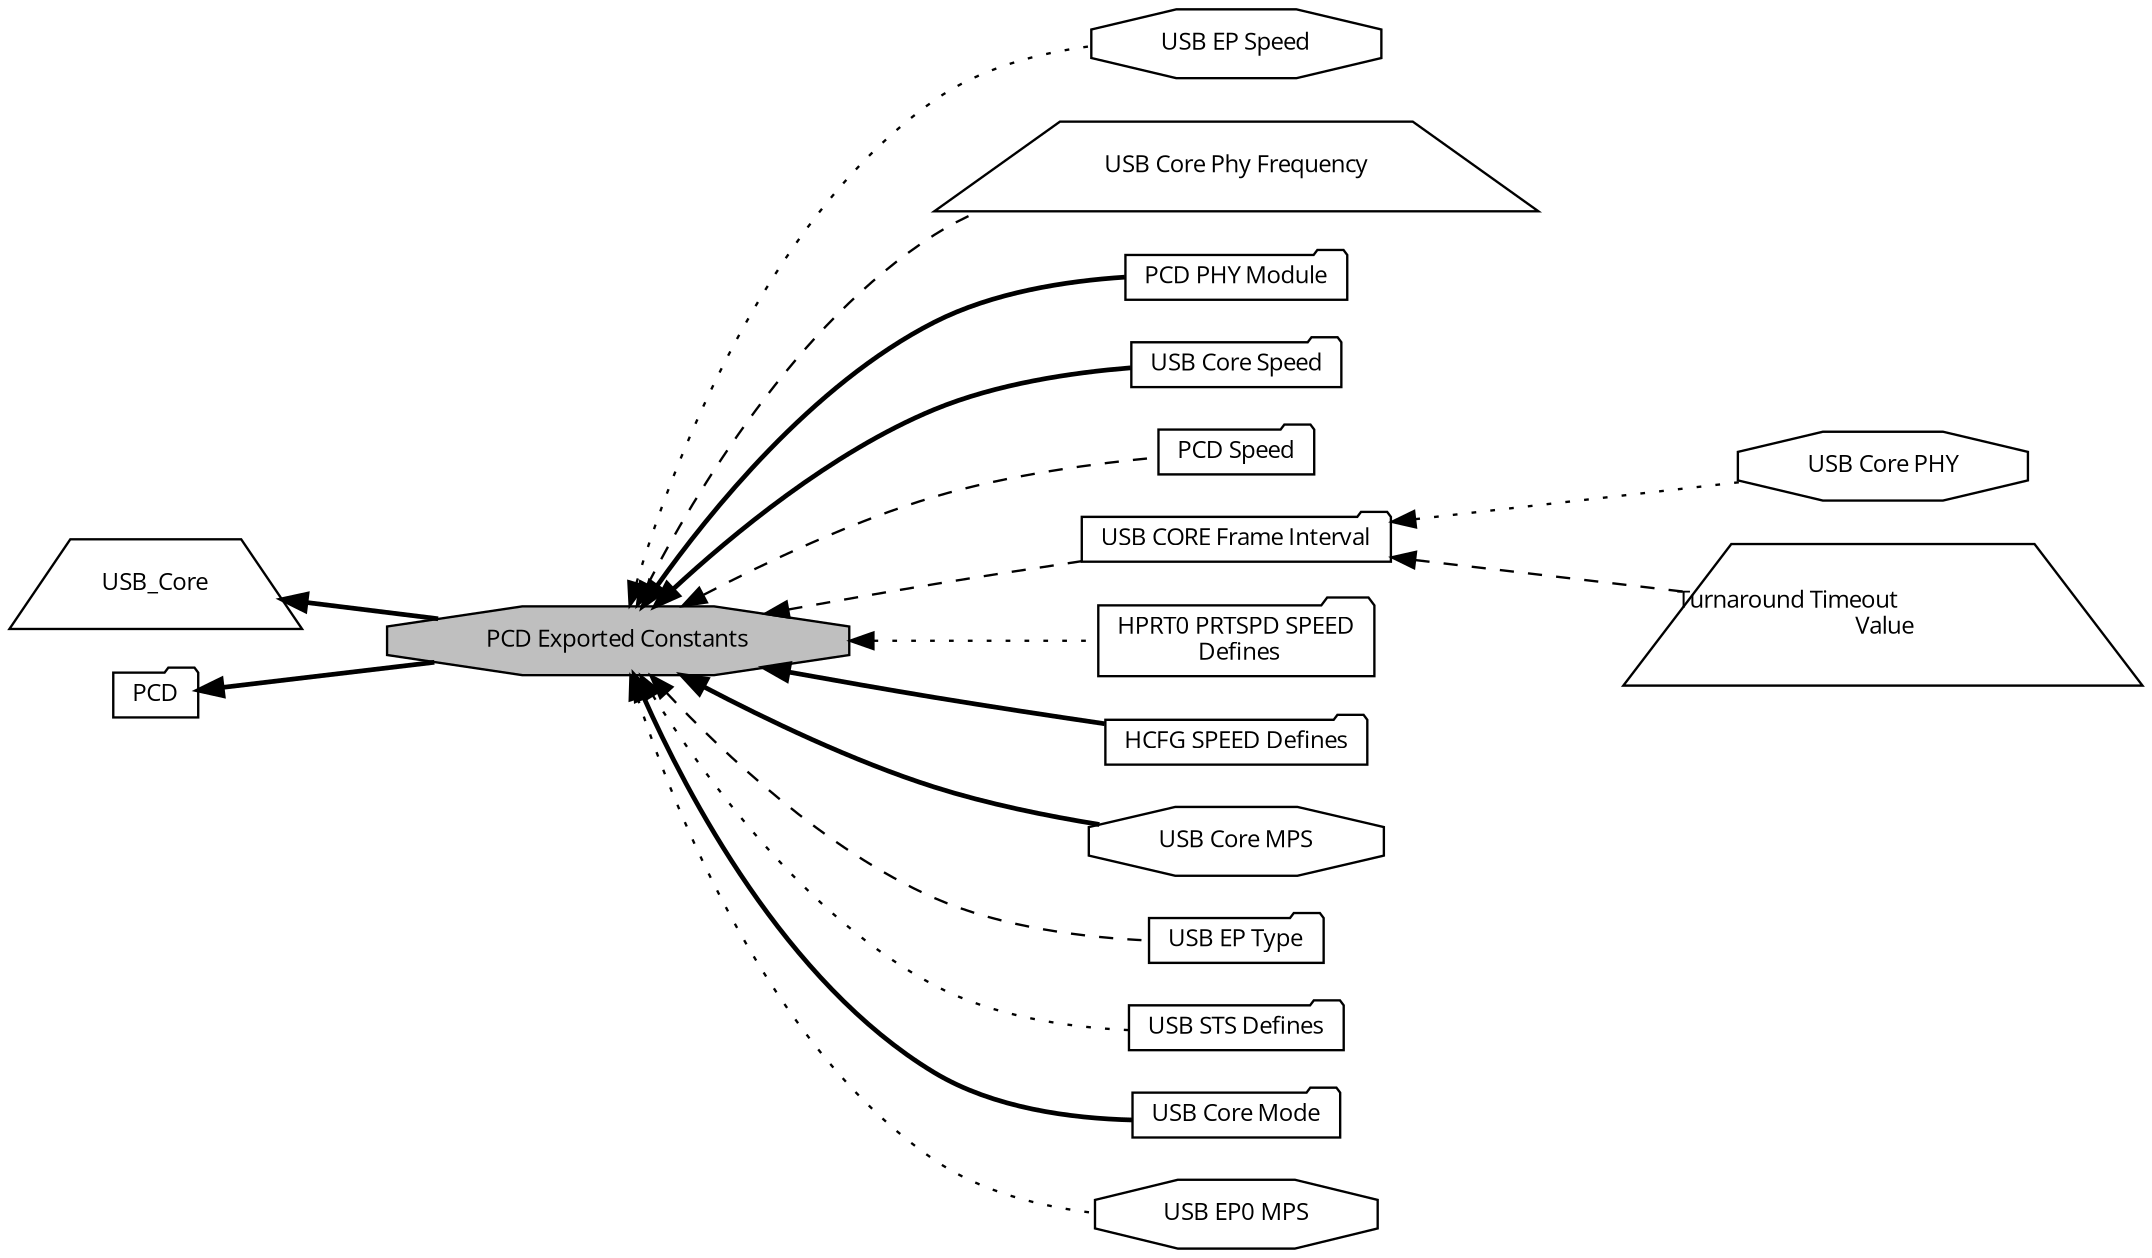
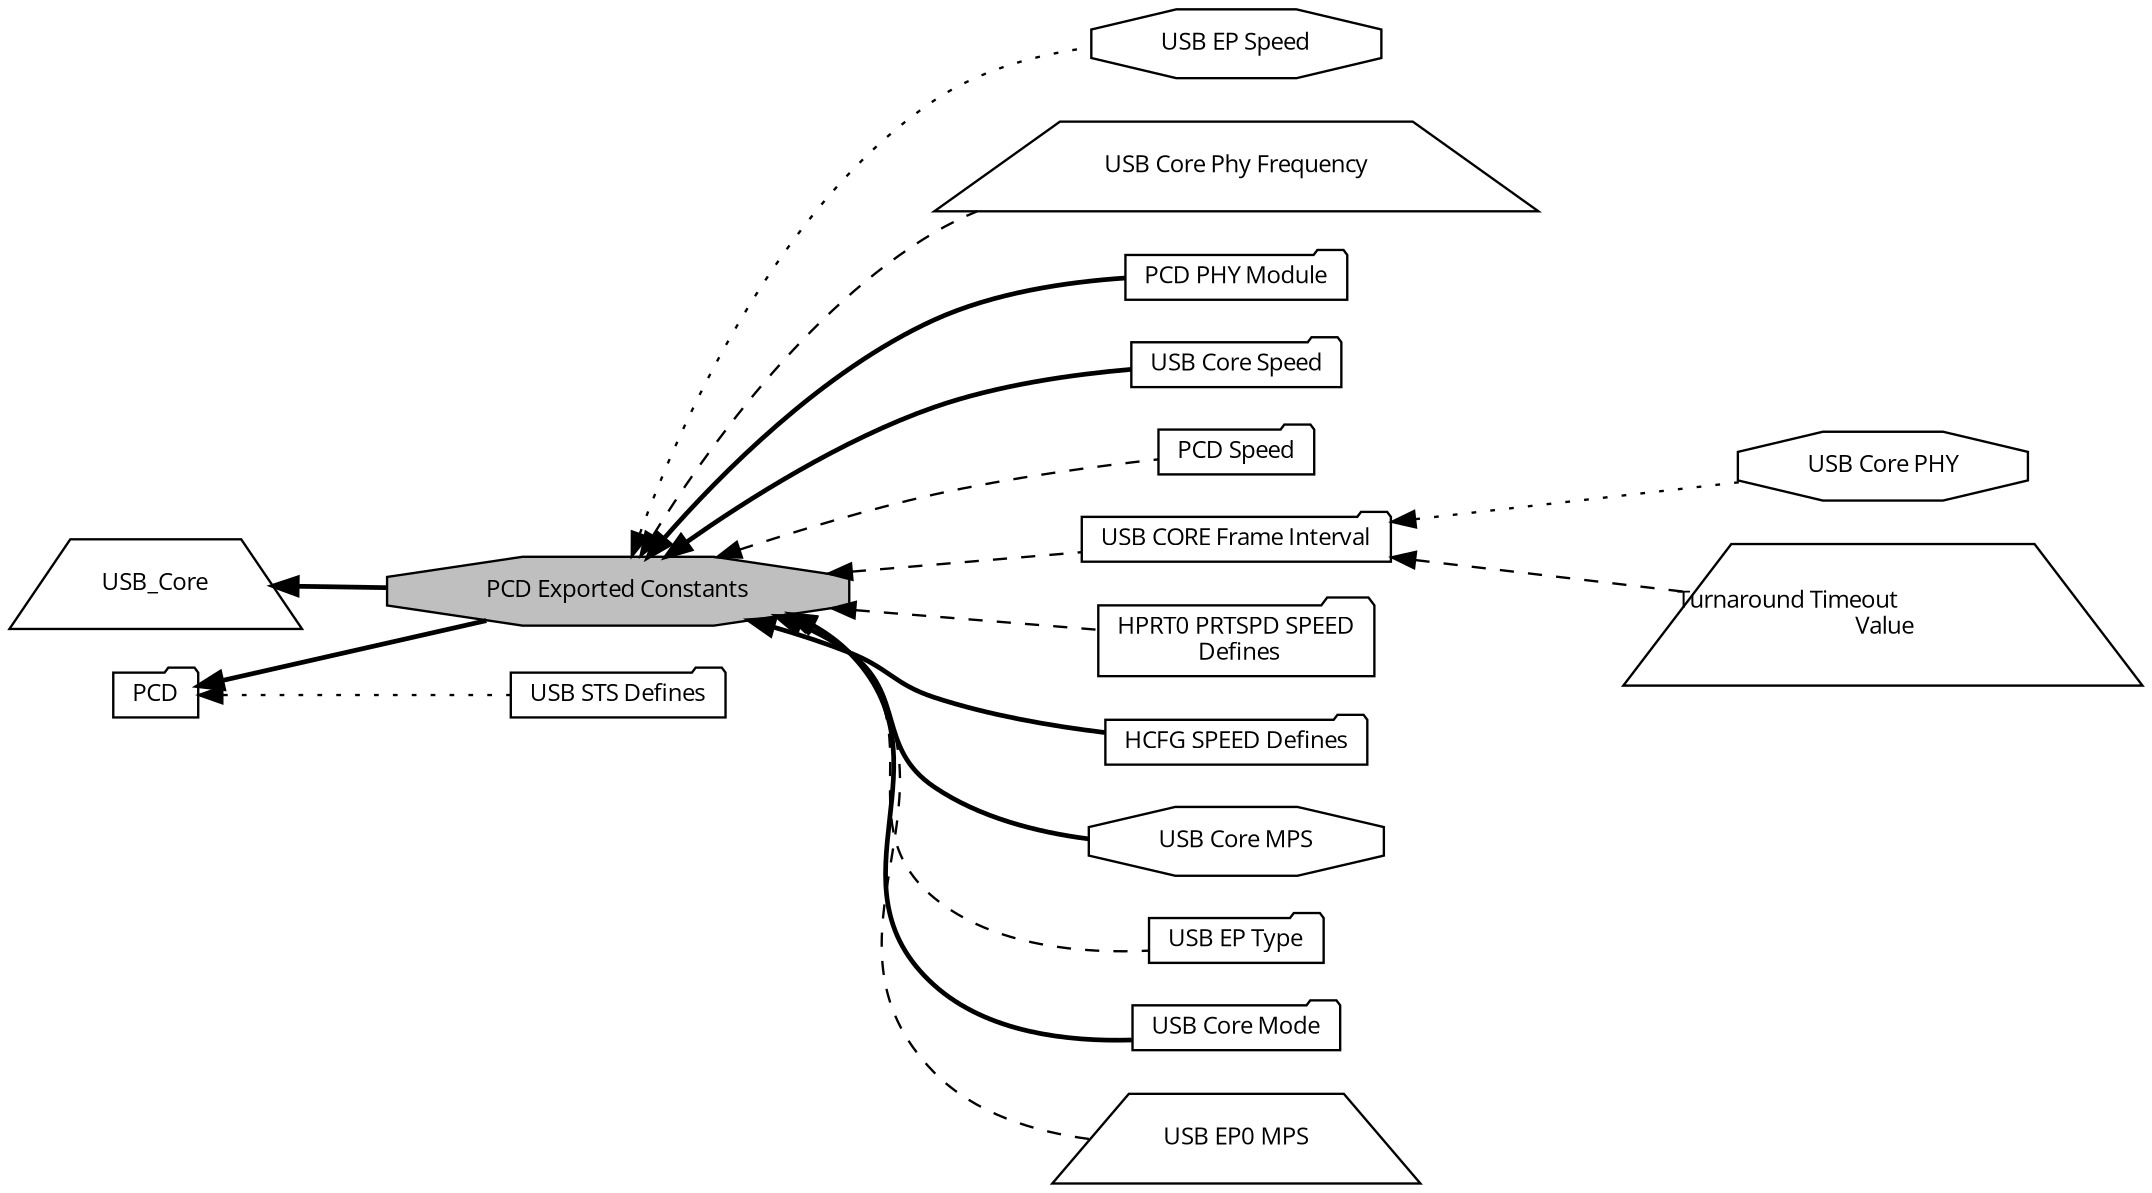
edge "HPRT0 PRTSPD SPEED Defines" -> "PCD Exported Constants": style dotted -> dashed
edge "USB STS Defines" -> "PCD Exported Constants": now "USB STS Defines" -> "PCD"
edge "USB EP0 MPS" -> "PCD Exported Constants": style dotted -> dashed
node "USB EP0 MPS": shape octagon -> trapezium
